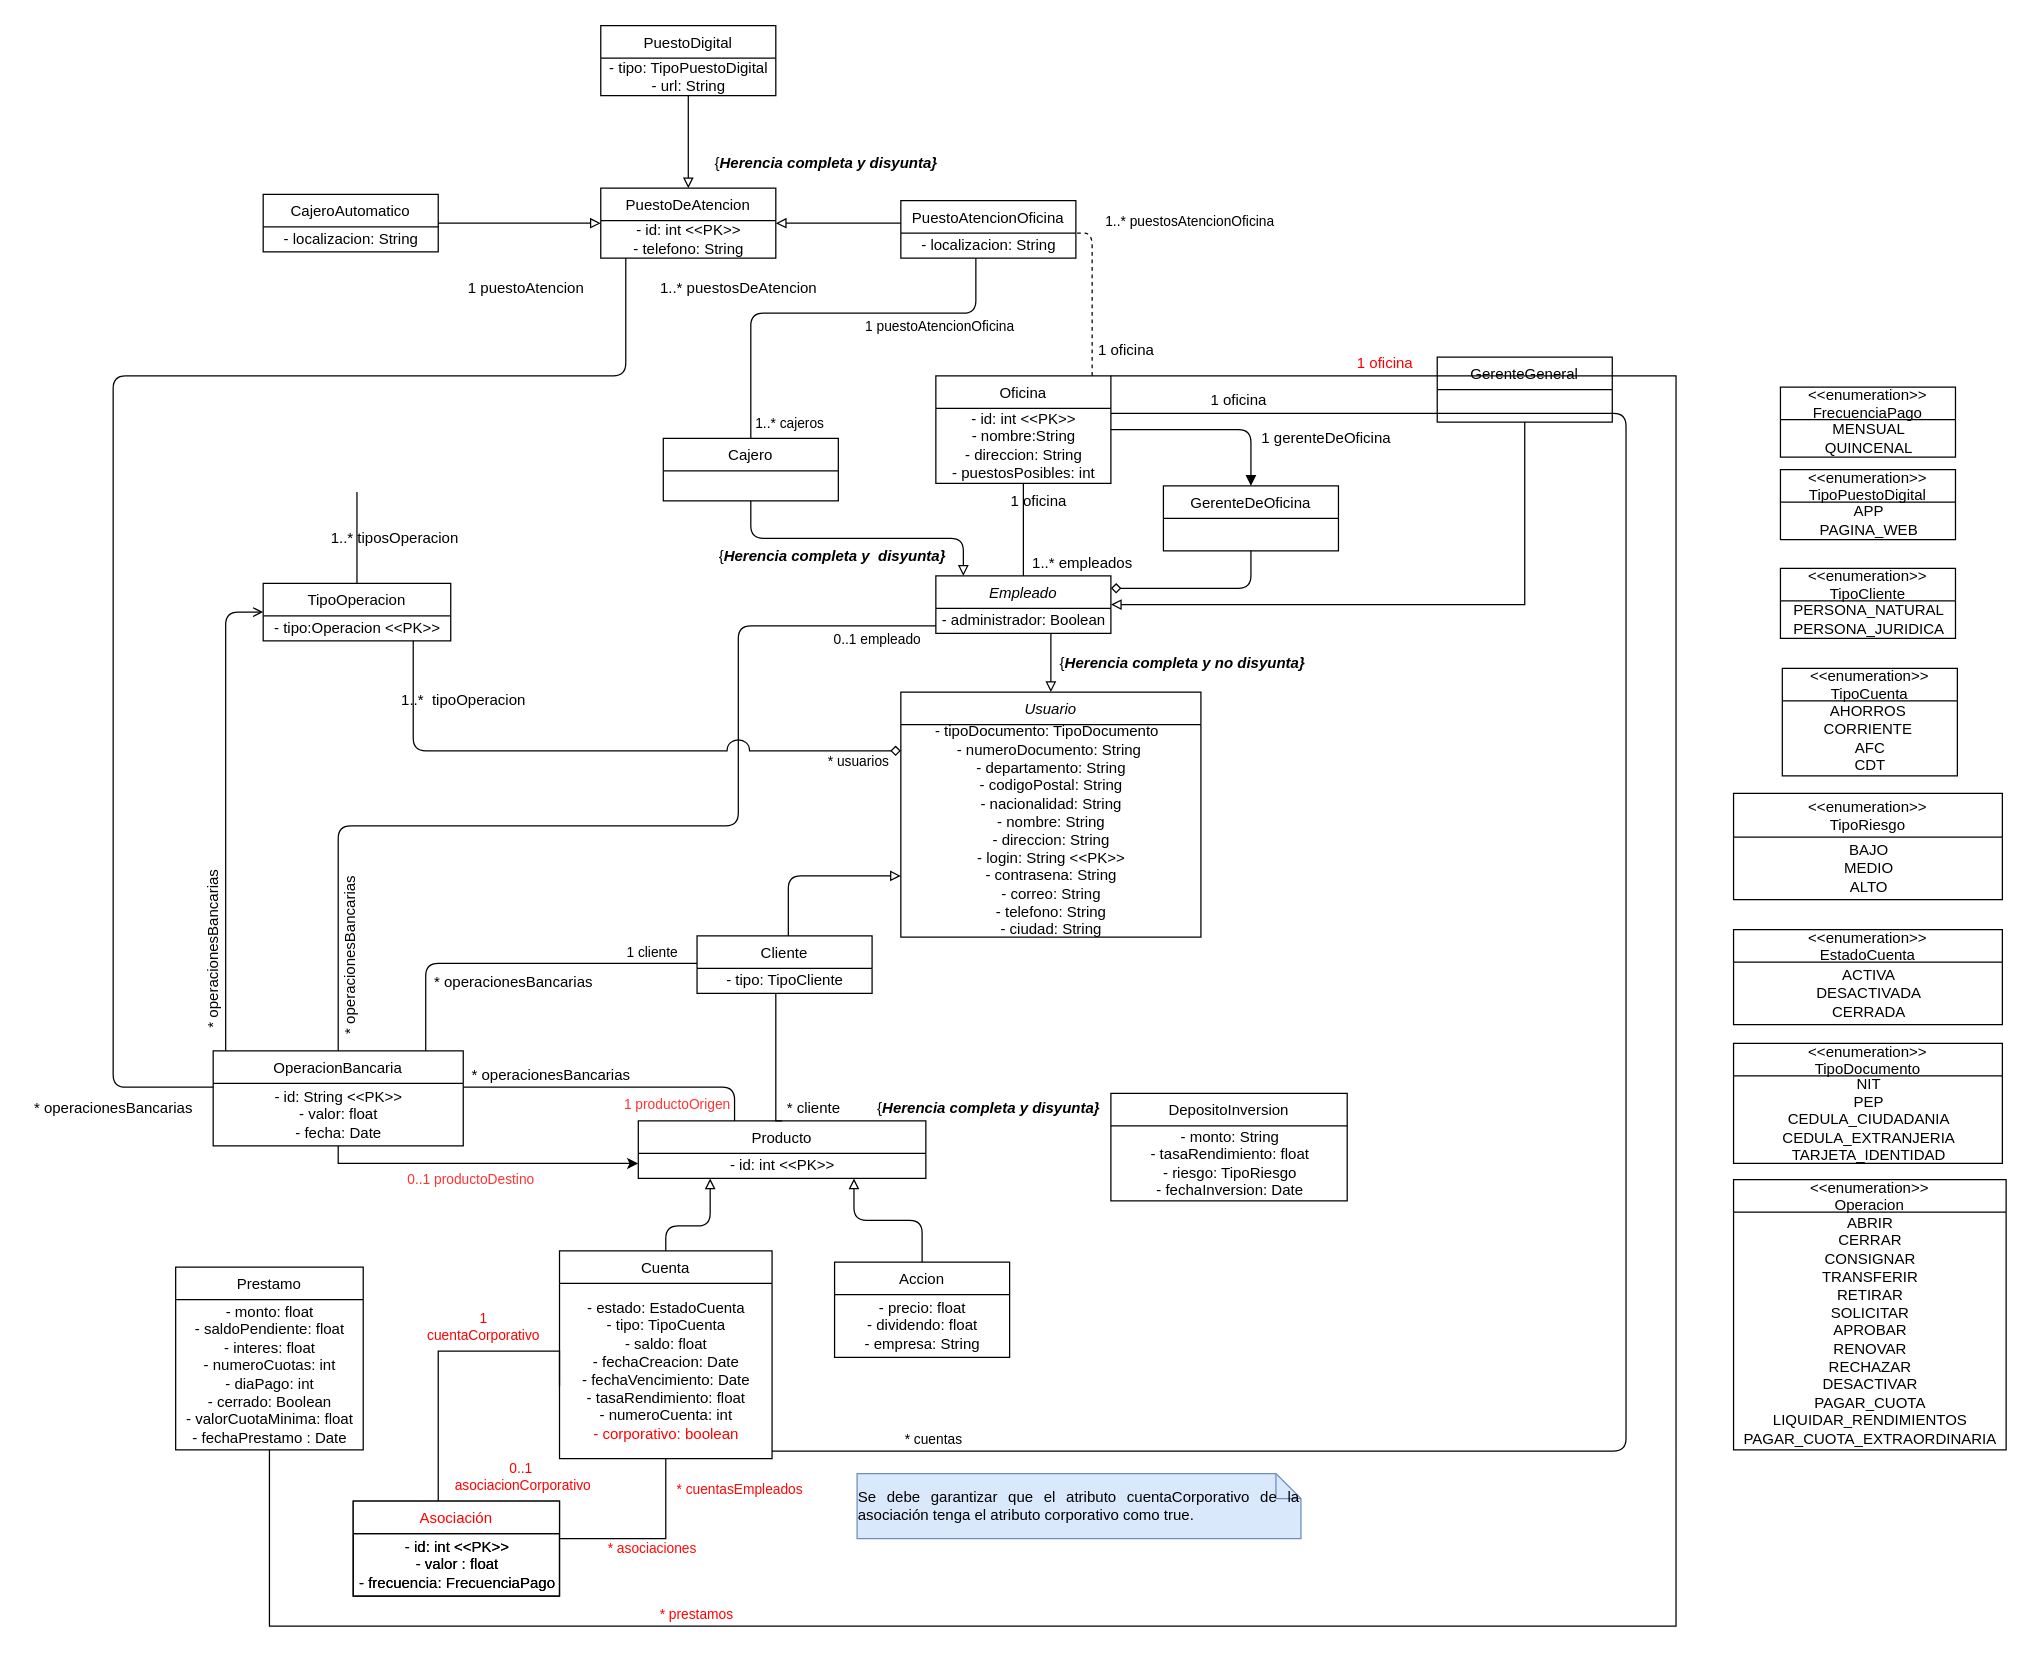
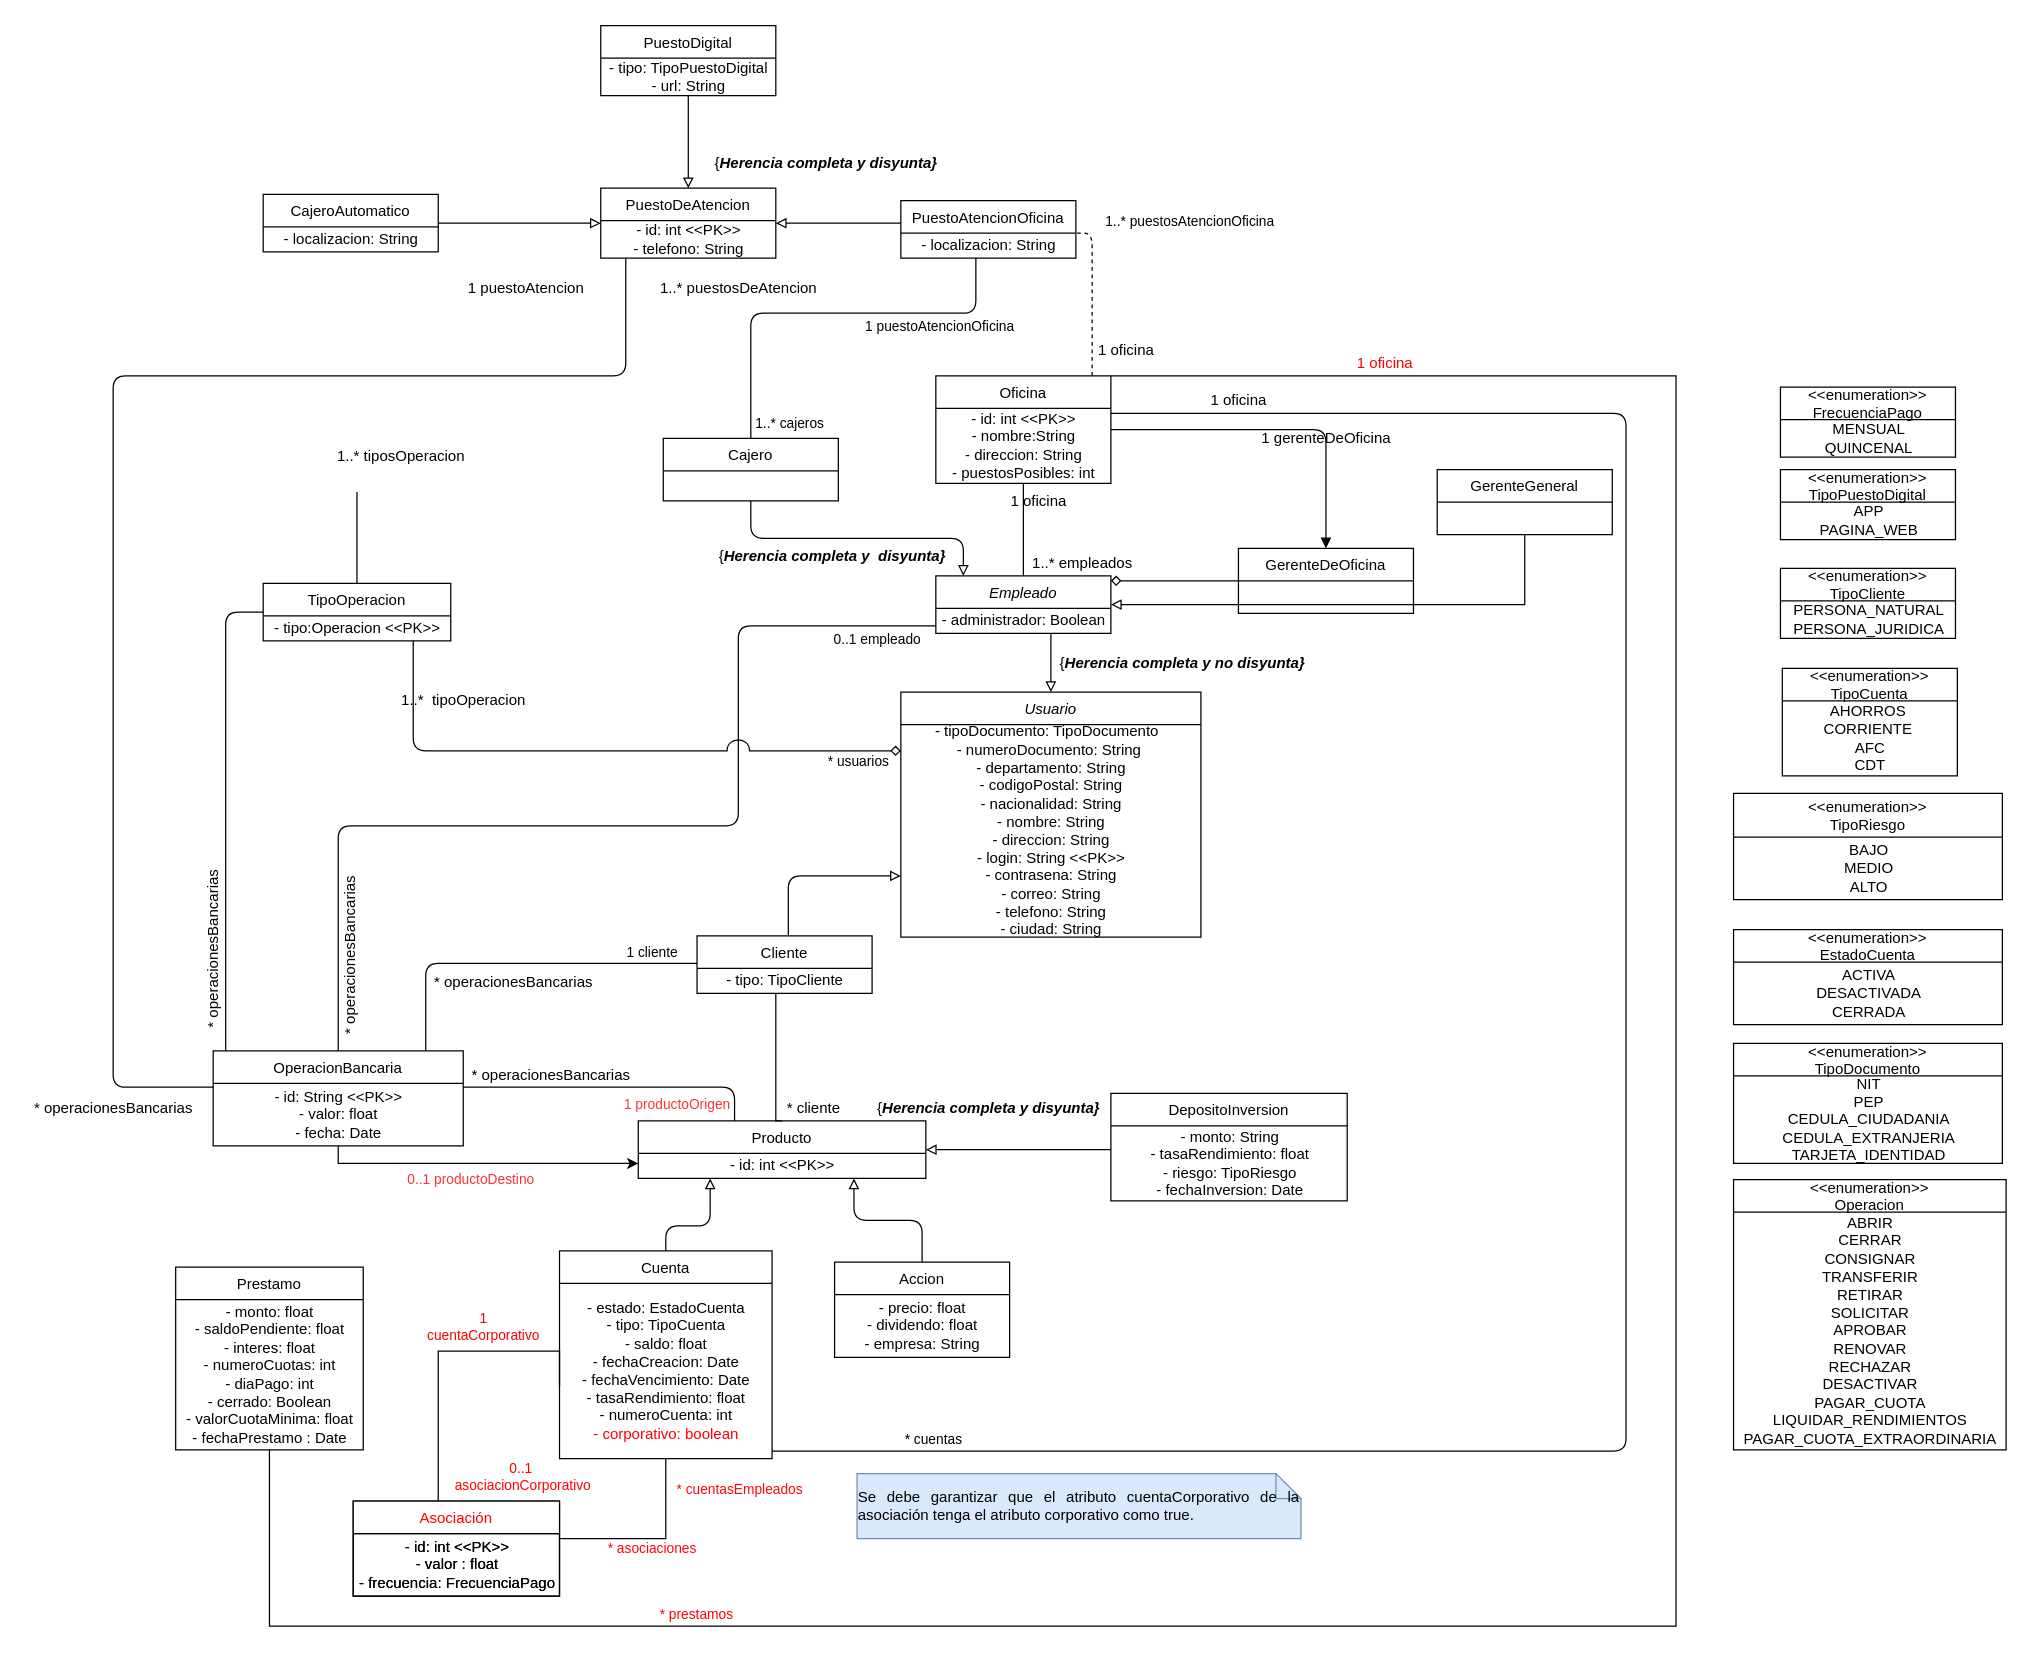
node "GerenteGeneral": moved (1524, 389) -> (1524, 502)
node "GerenteDeOficina": moved (1251, 518) -> (1326, 581)
node "1..* tiposOperacion": moved (394, 538) -> (401, 457)
edge "OperacionBancaria" -> "TipoOperacion": arrowhead open -> none
edge "DepositoInversion" -> "Producto": added
